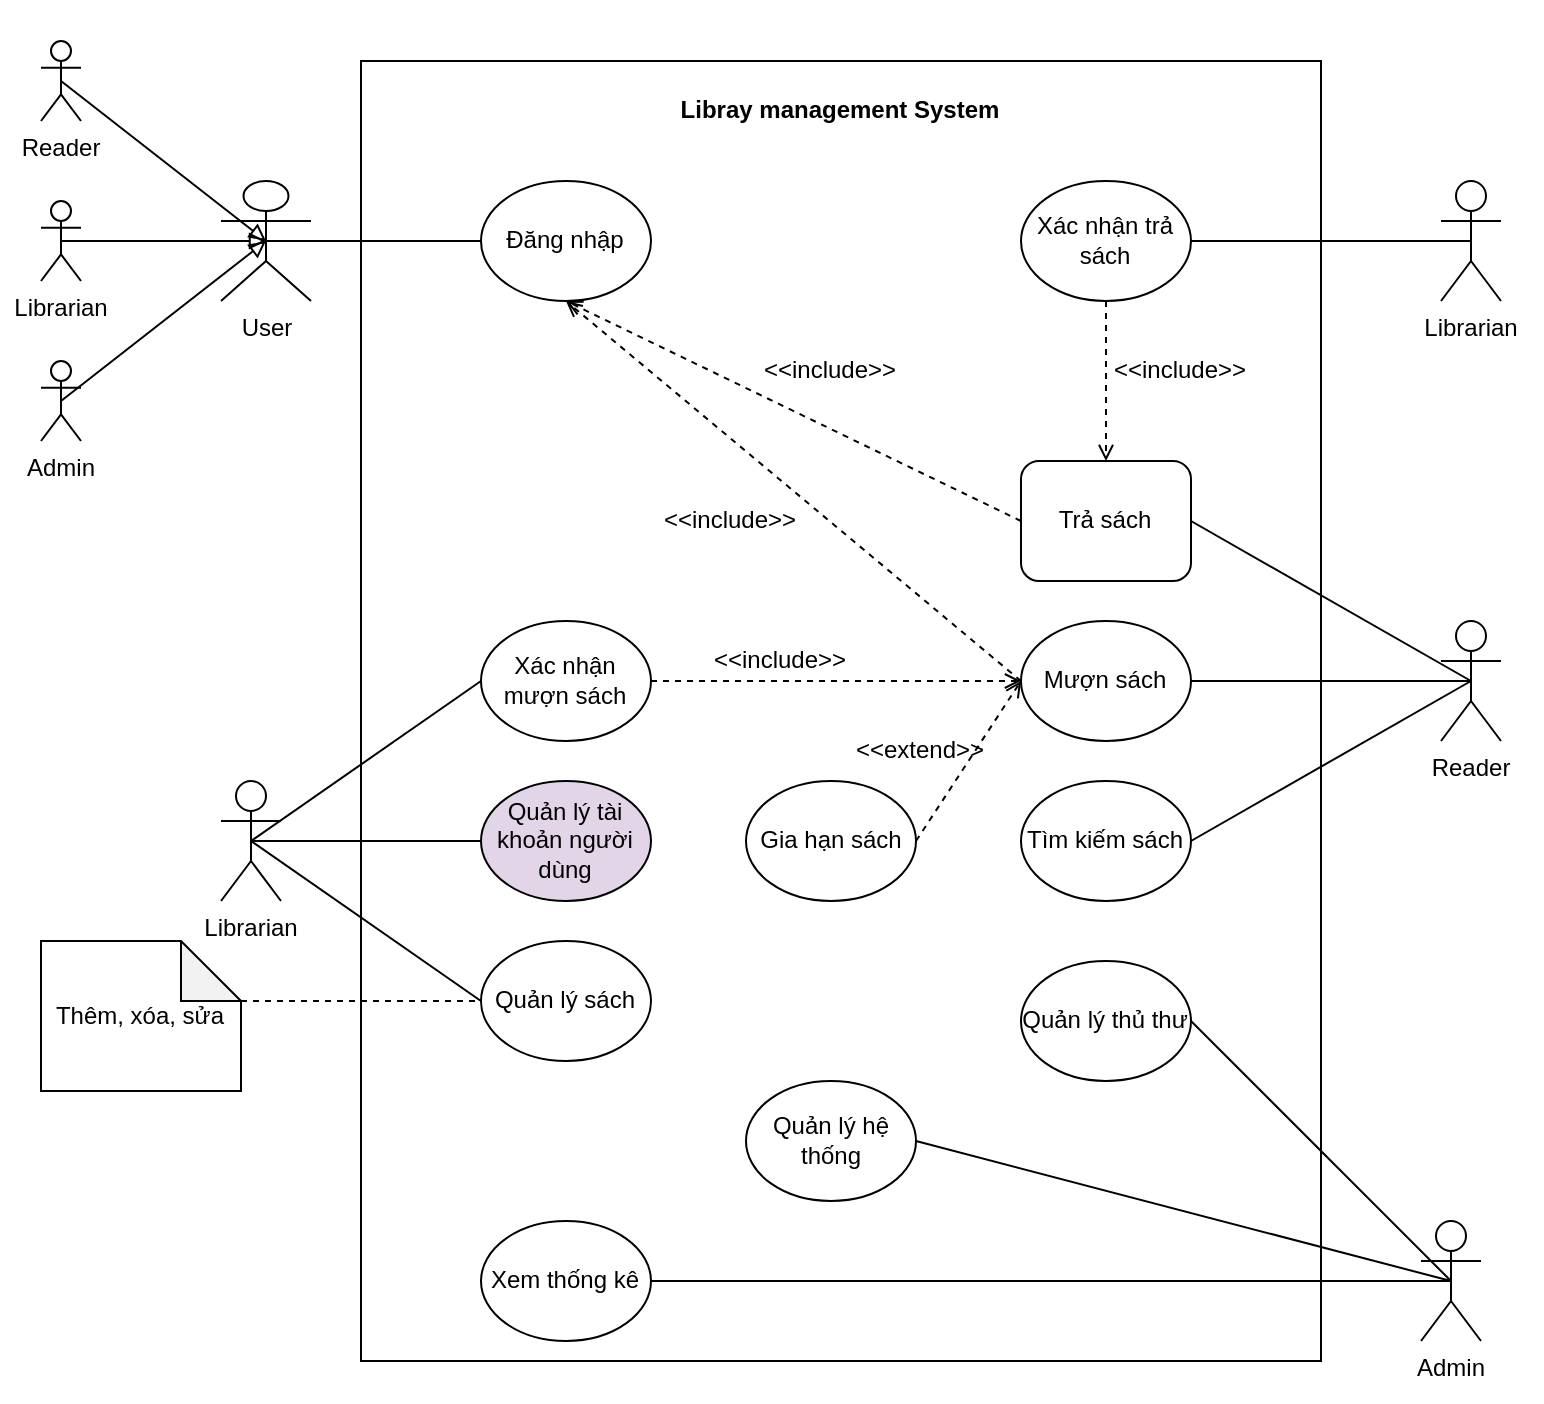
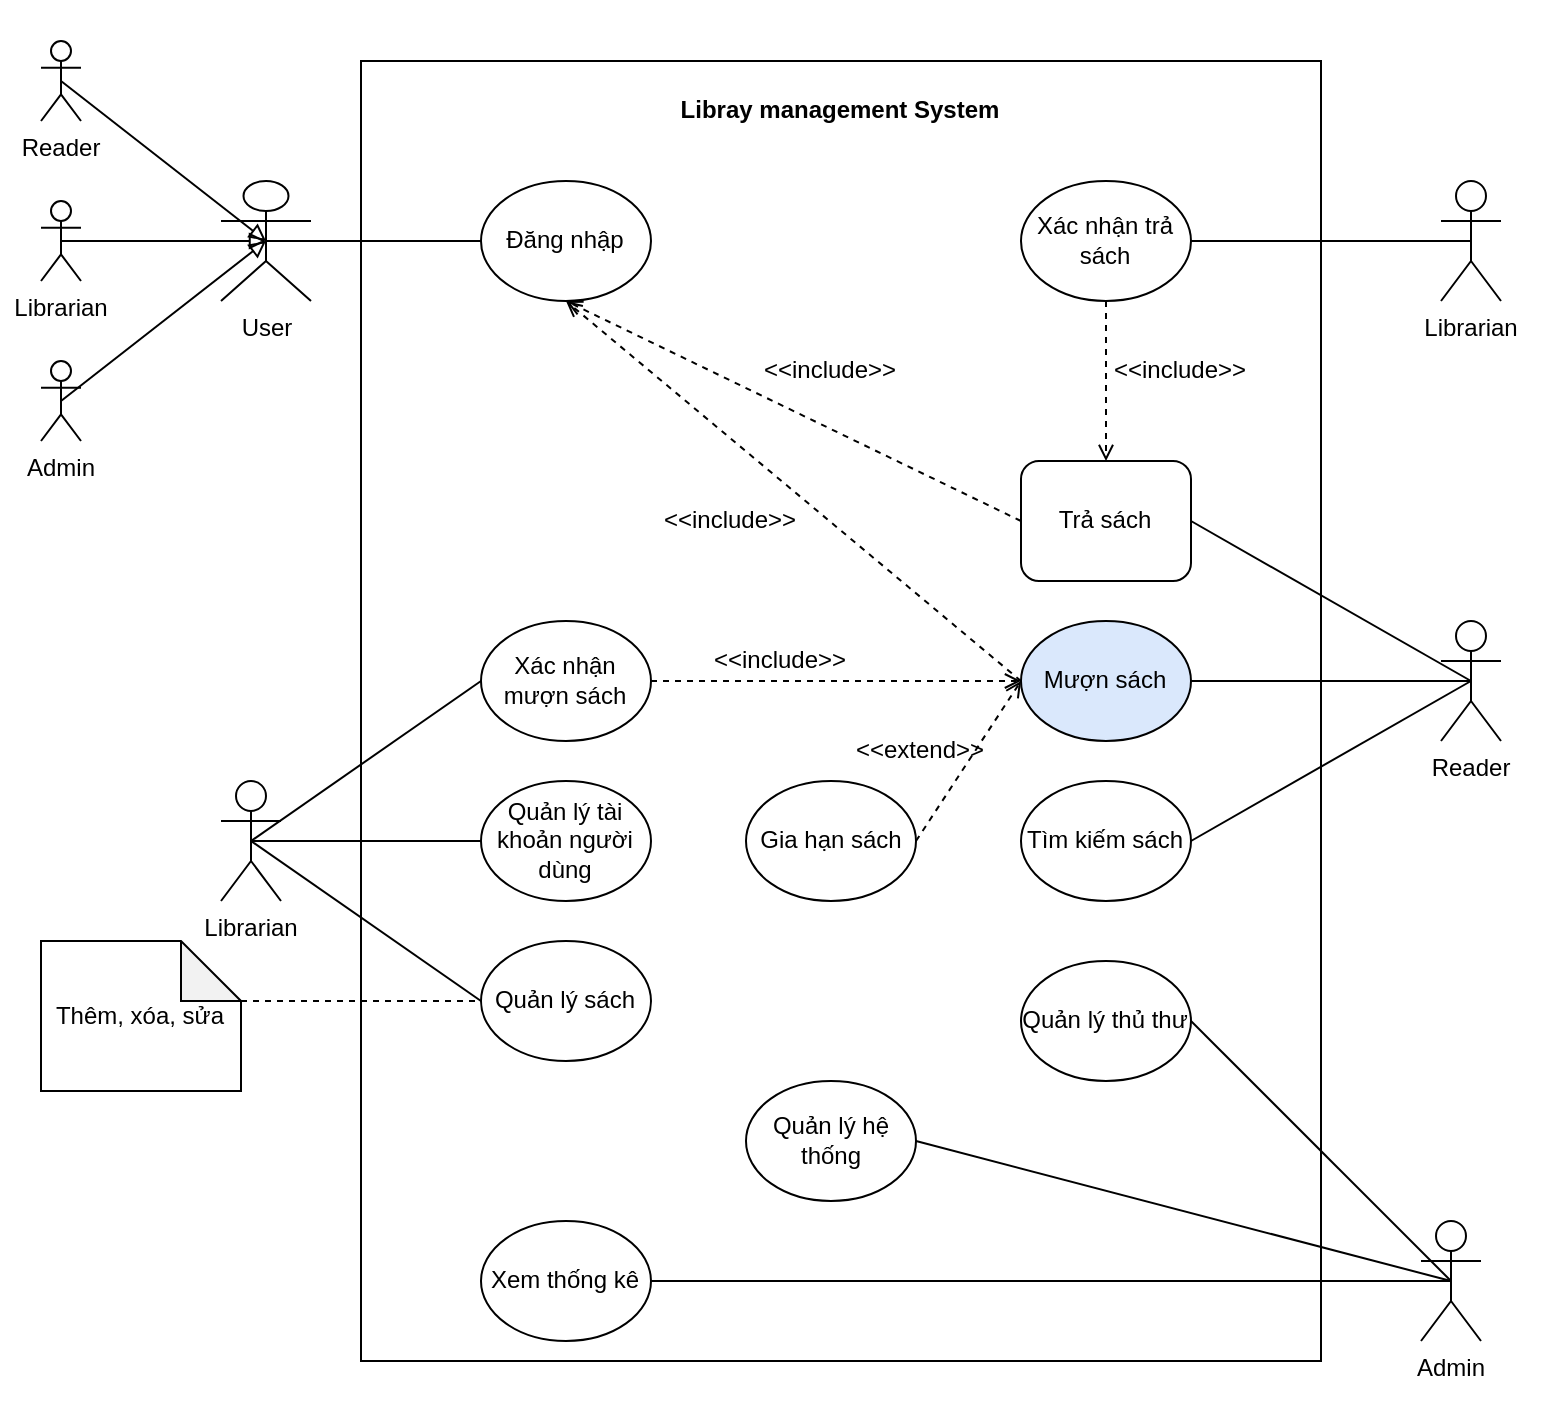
node "Mượn sách": fillcolor #ffffff -> #dae8fc
node "Quản lý tài khoản người dùng": fillcolor #e1d5e7 -> #ffffff
